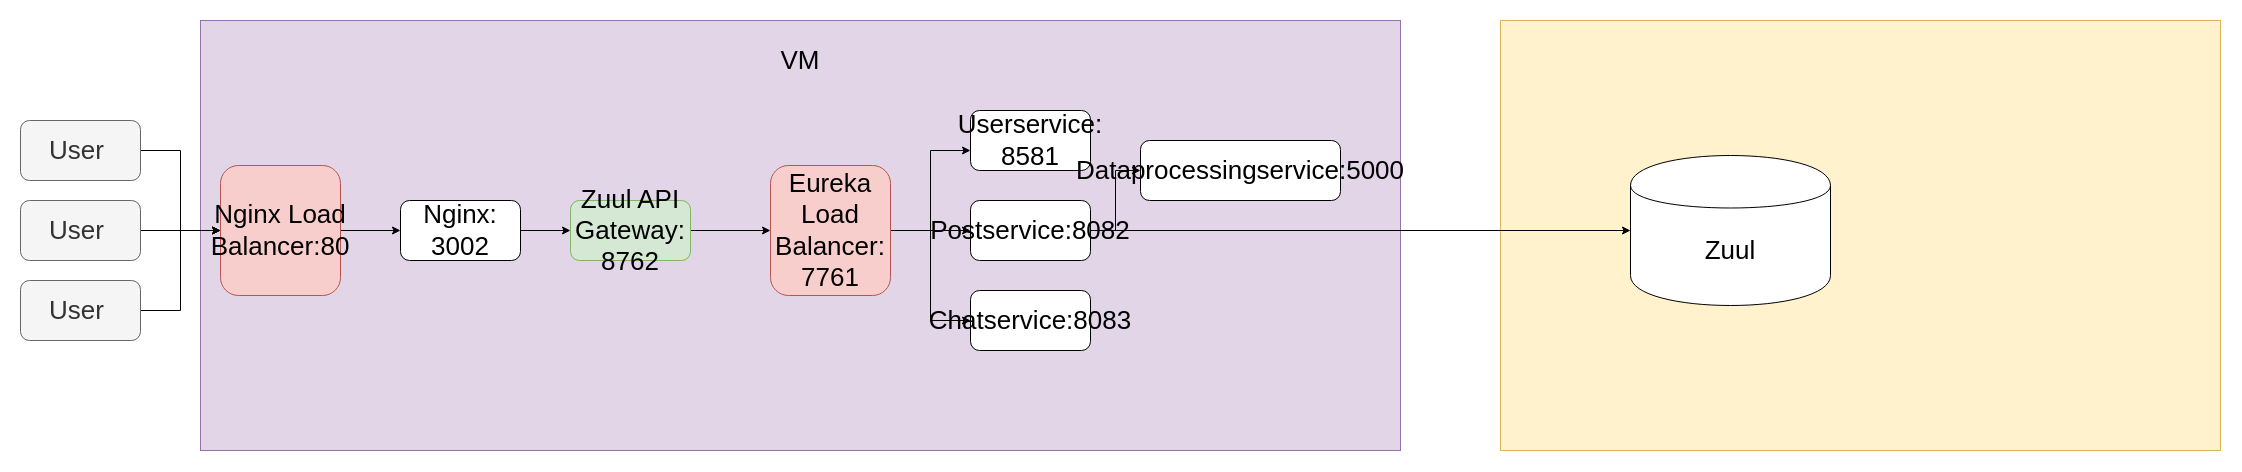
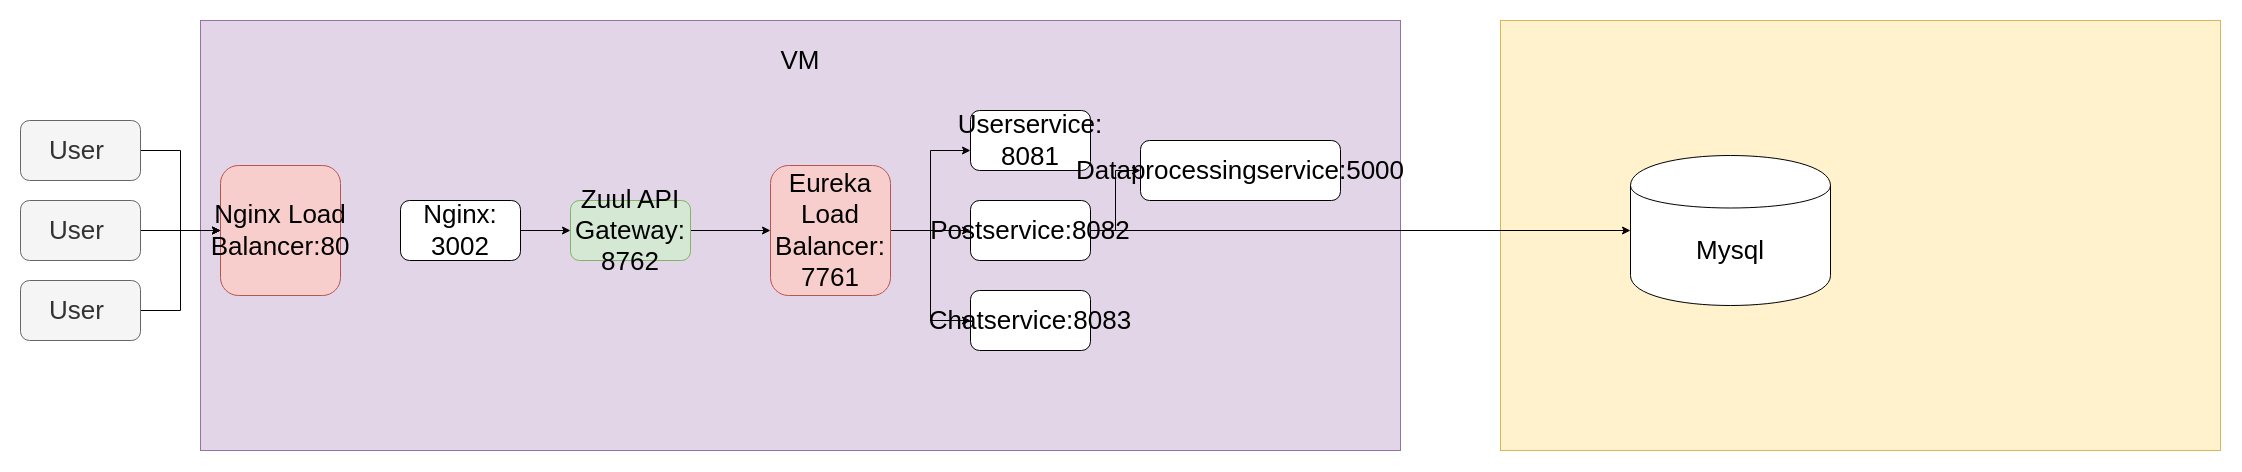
node "Userservice: 8581": label "Userservice: 8581" -> "Userservice: 8081"
edge "Nginx Load Balancer:80" -> "Nginx: 3002": removed
node "Zuul": label "Zuul" -> "Mysql"
